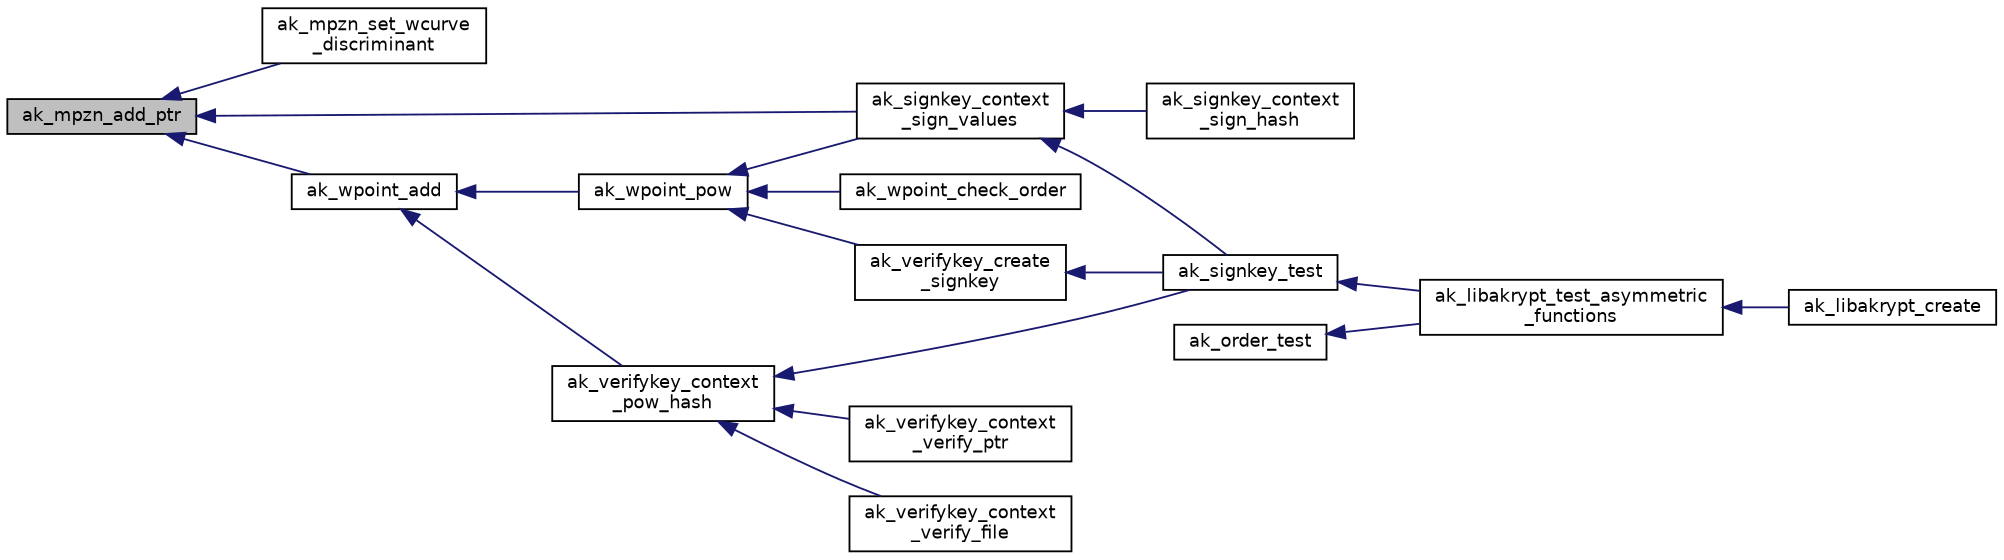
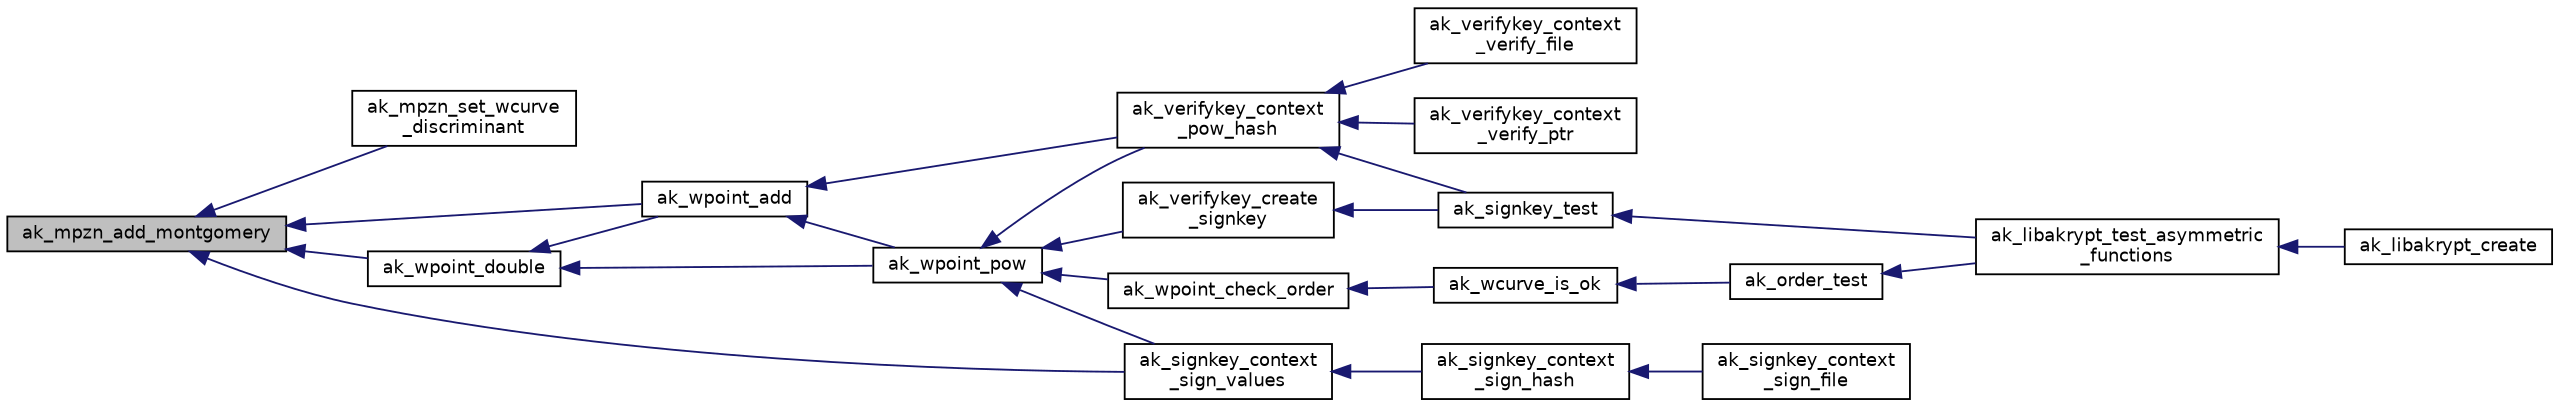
node "ak_mpzn_add_ptr": label "ak_mpzn_add_ptr" -> "ak_mpzn_add_montgomery"
edge "ak_verifykey_context _pow_hash" -> "ak_wpoint_pow": added
edge "ak_signkey_test" -> "ak_signkey_context _sign_values": removed
node "ak_wpoint_double": added
node "ak_wcurve_is_ok": added
node "ak_signkey_context _sign_file": added
